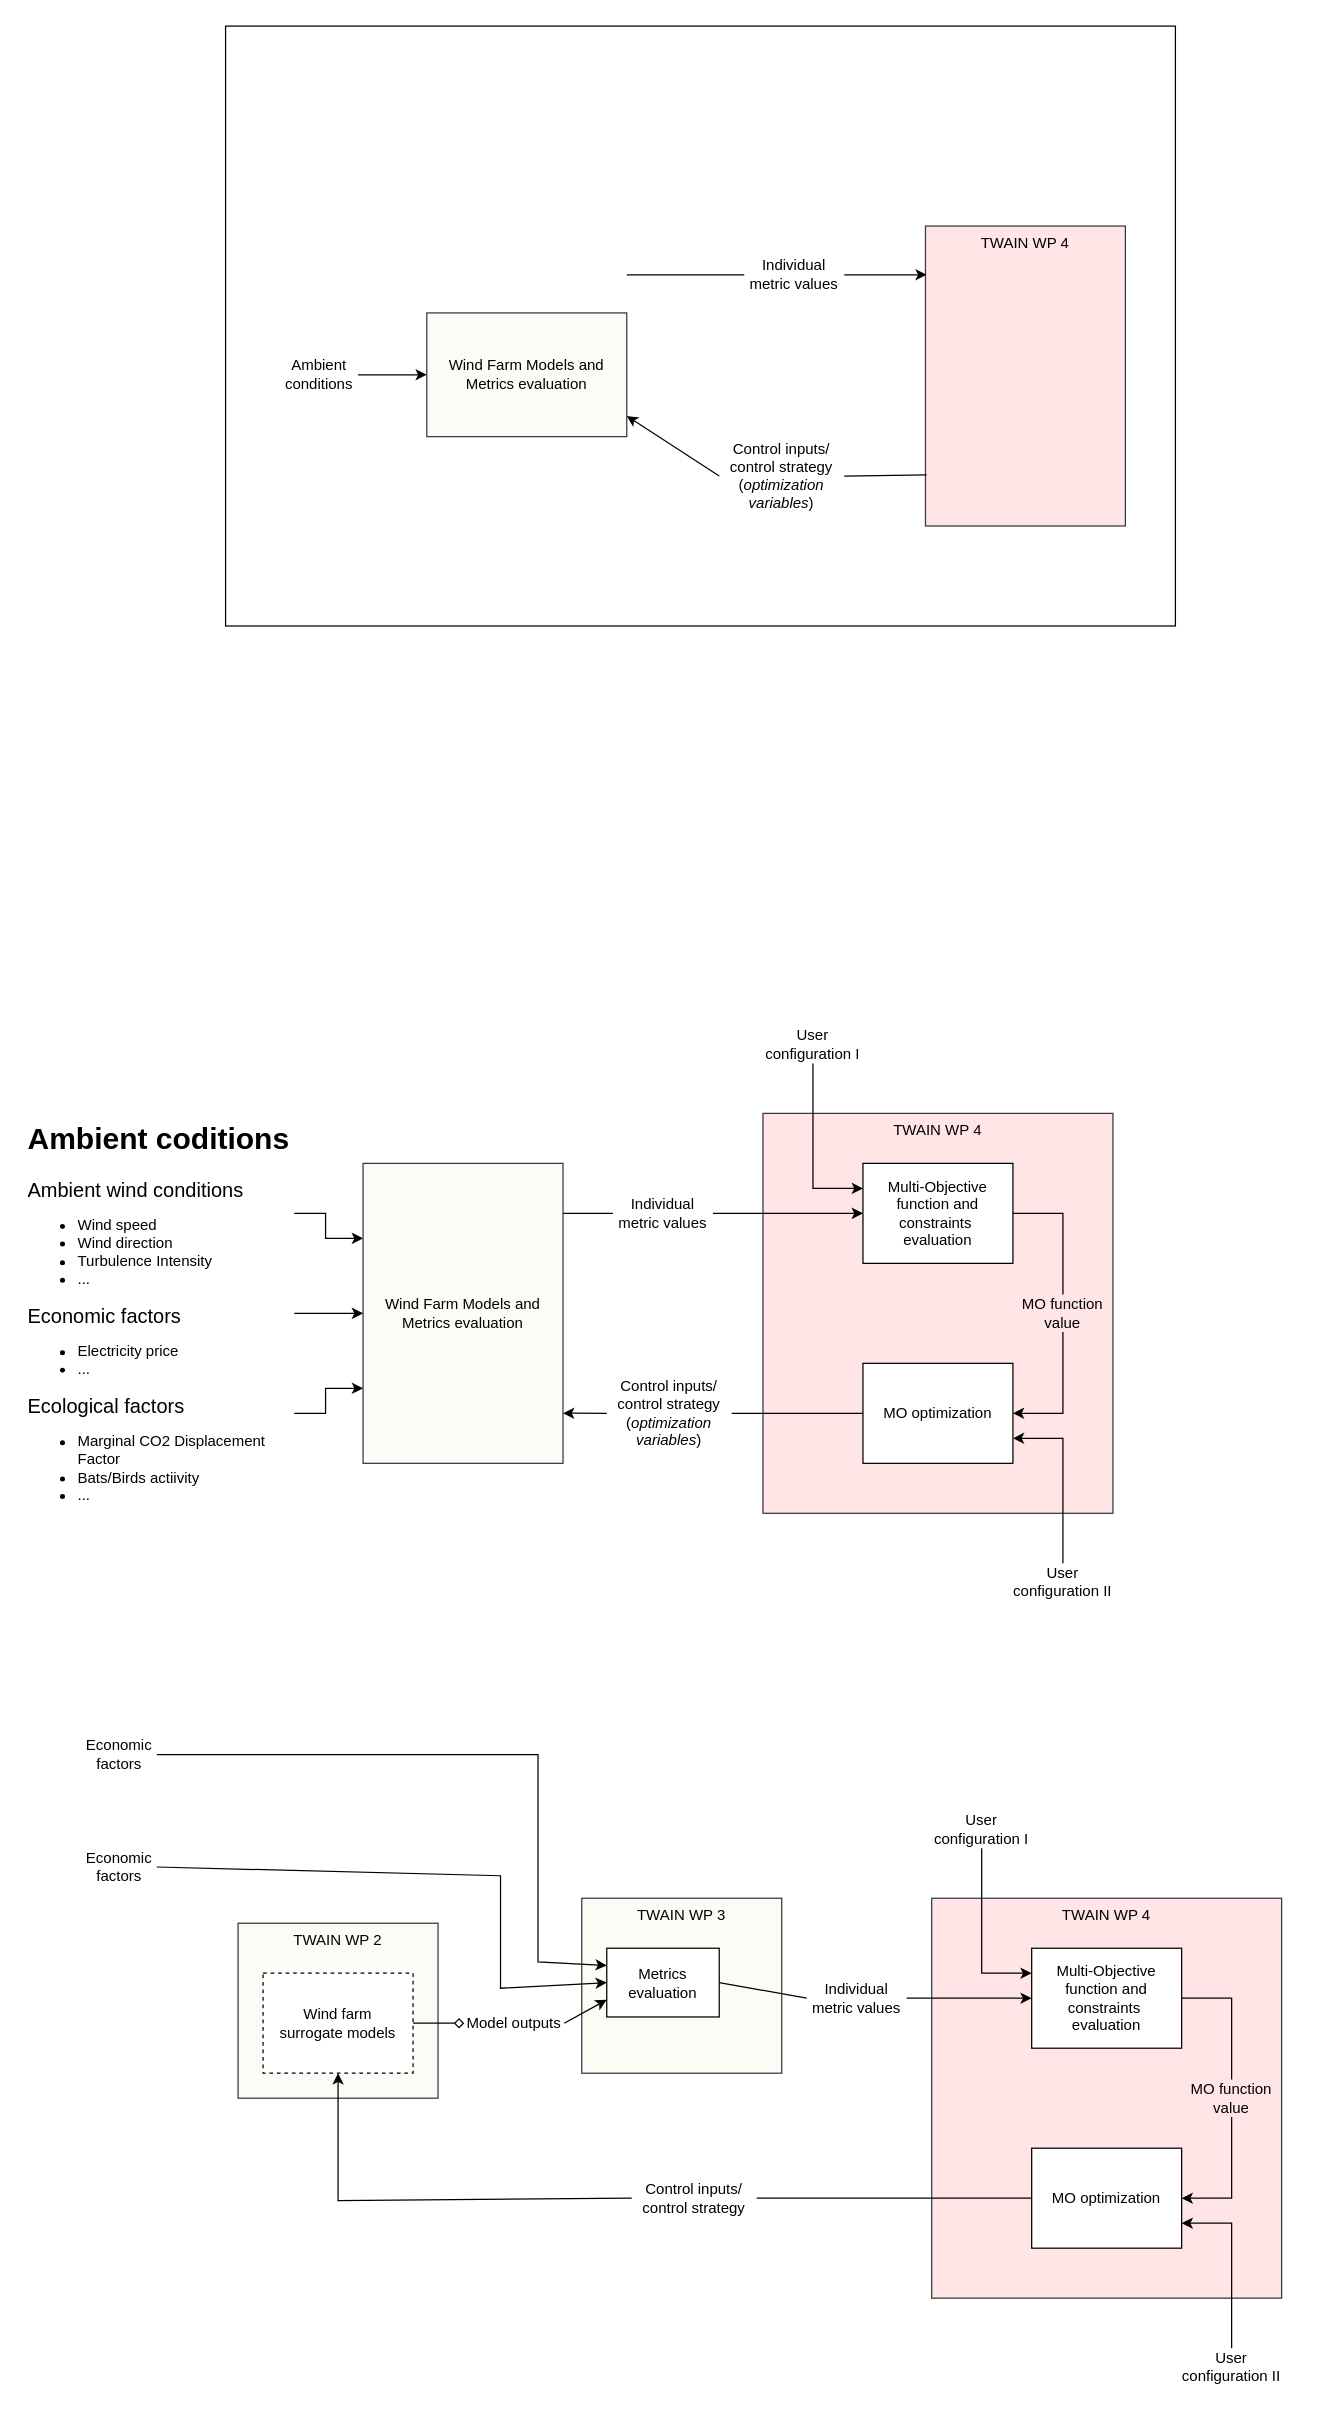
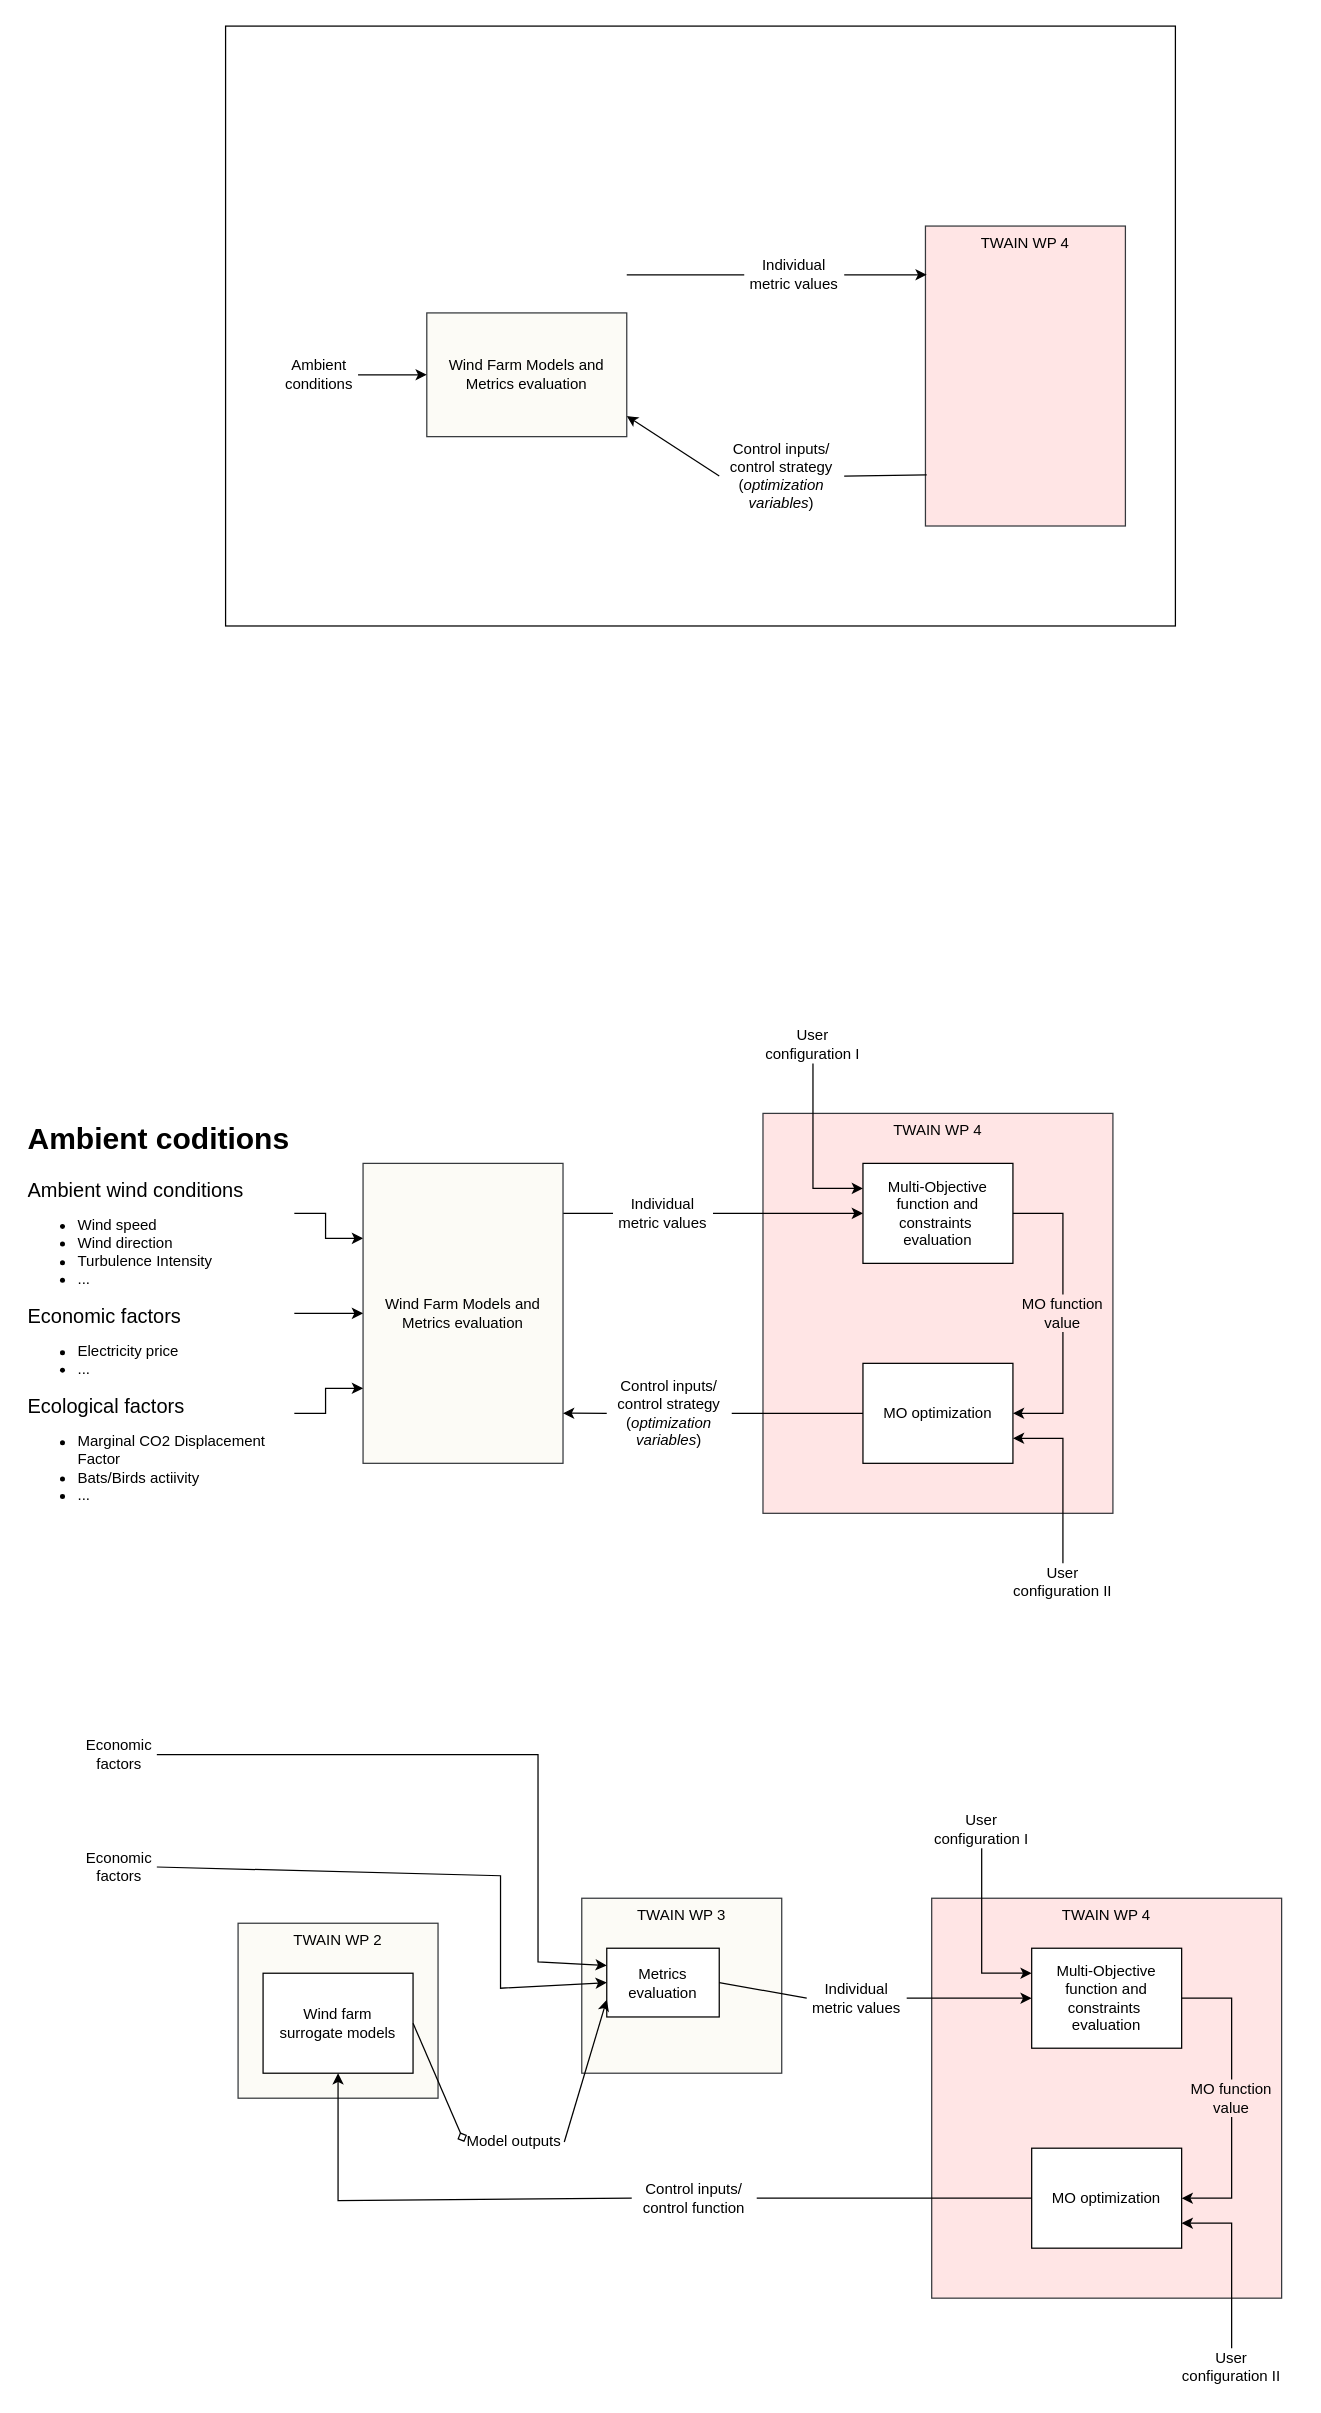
node "Wind farm surrogate models": style dashed -> solid
node "Model outputs": moved (514, 2023) -> (514, 2142)
node "Control inputs/ control strategy": label "Control inputs/ control strategy" -> "Control inputs/ control function"
